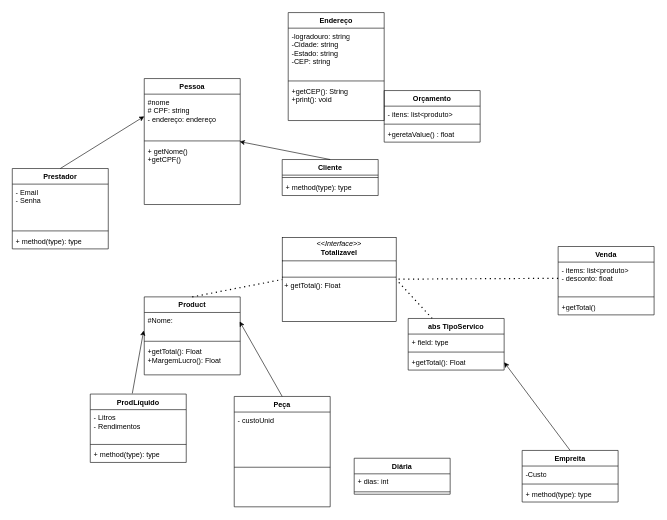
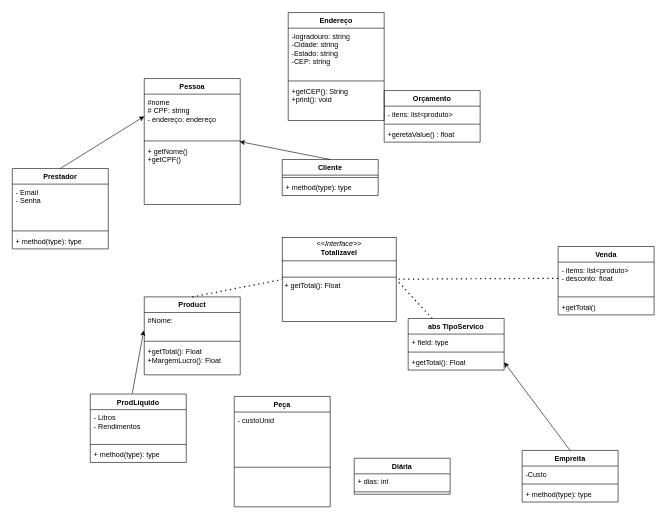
edge "Peça" -> "#Nome:": removed
